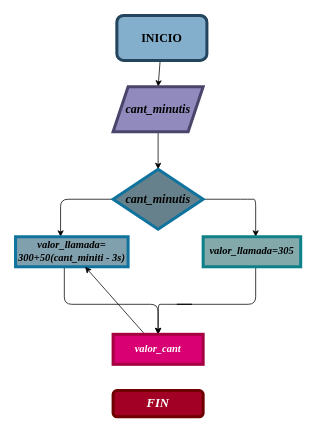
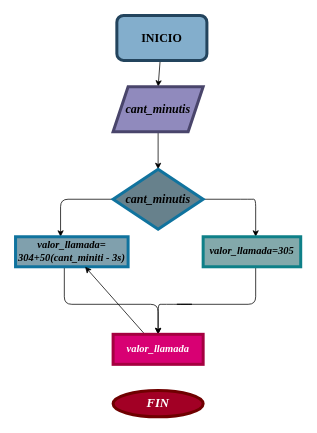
node "valor_llamada= 300+50(cant_miniti - 3s)": label "valor_llamada= 300+50(cant_miniti - 3s)" -> "valor_llamada= 304+50(cant_miniti - 3s)"
node "valor_cant": label "valor_cant" -> "valor_llamada"
node "FIN": shape rounded rectangle -> ellipse
